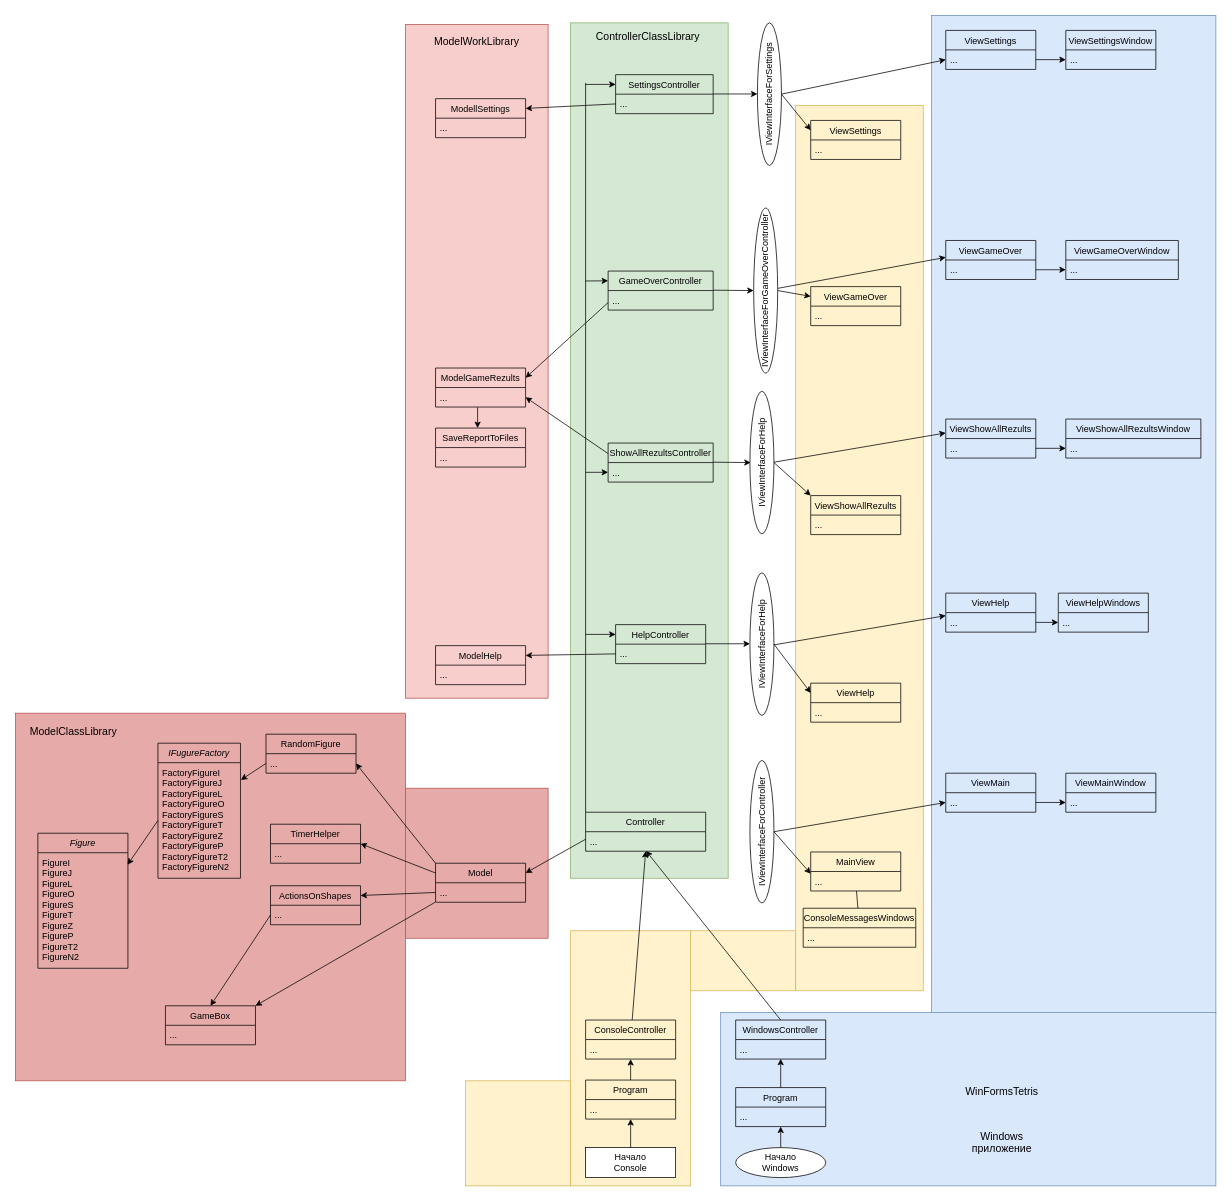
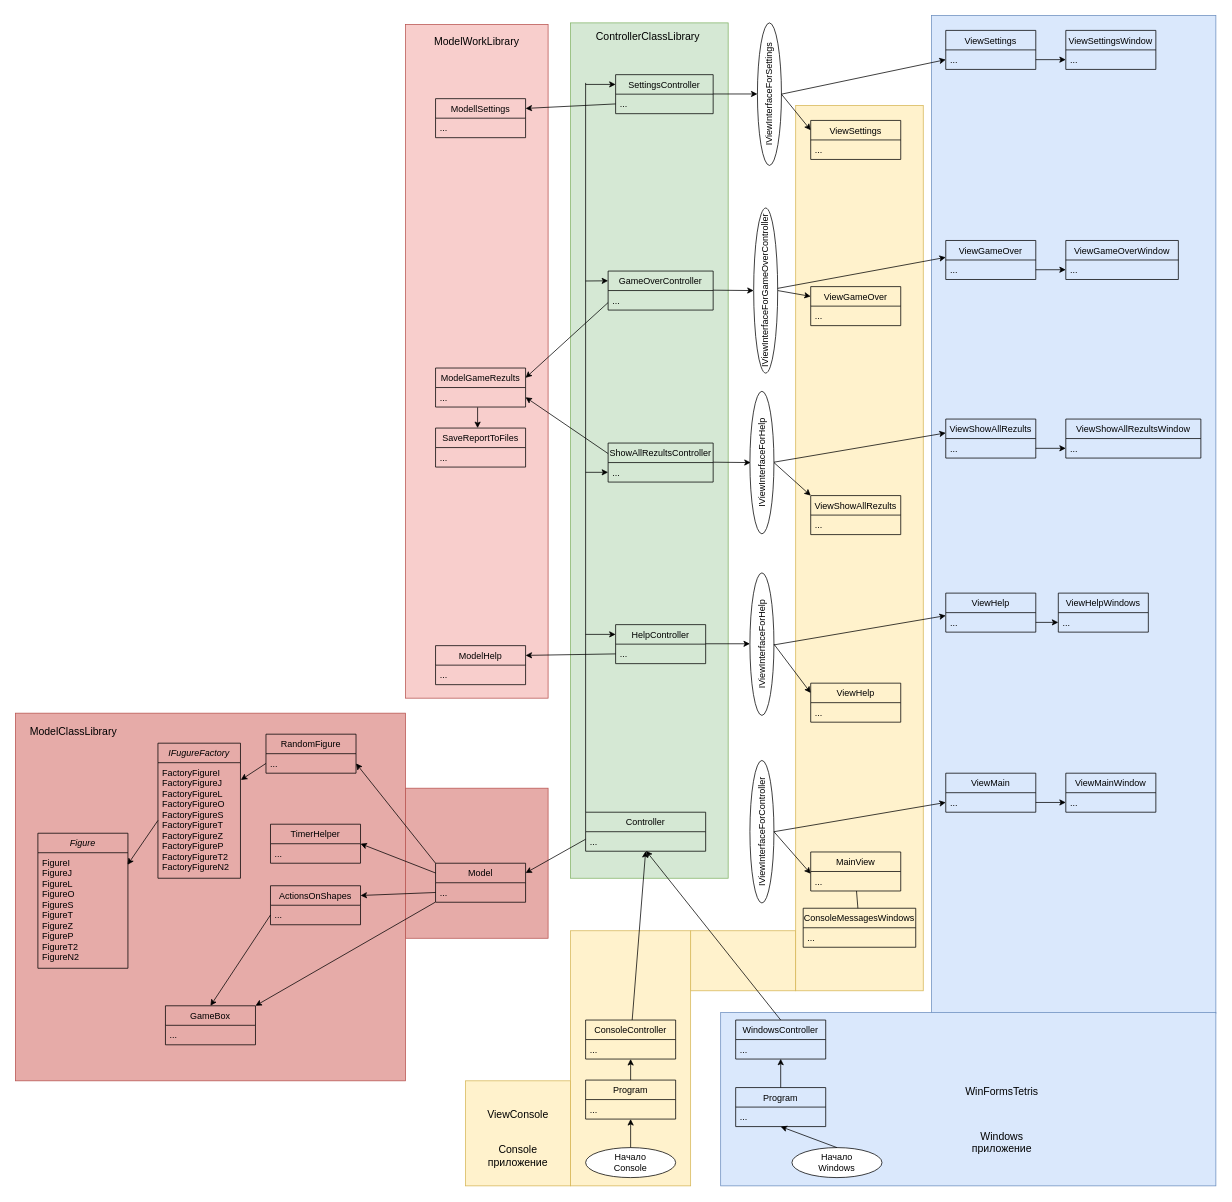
node "ViewConsole": added
node "Console приложение": added
node "Начало Console": shape rectangle -> ellipse
node "Начало Windows": moved (780, 1162) -> (837, 1162)
